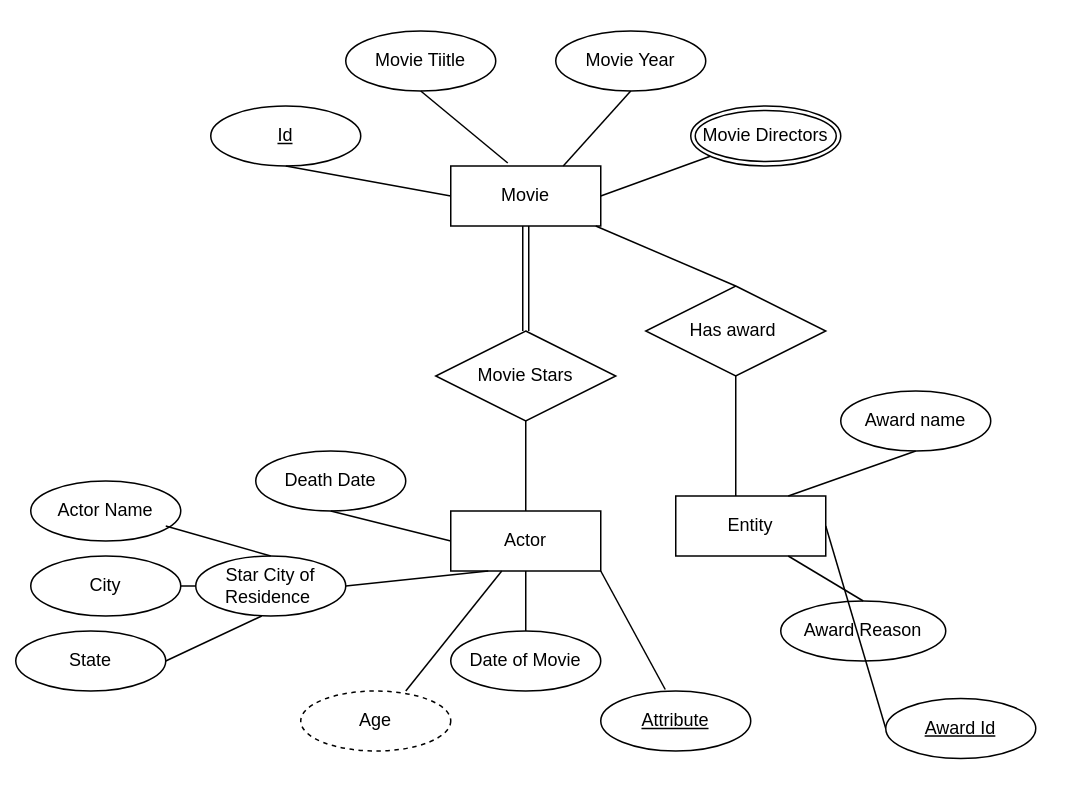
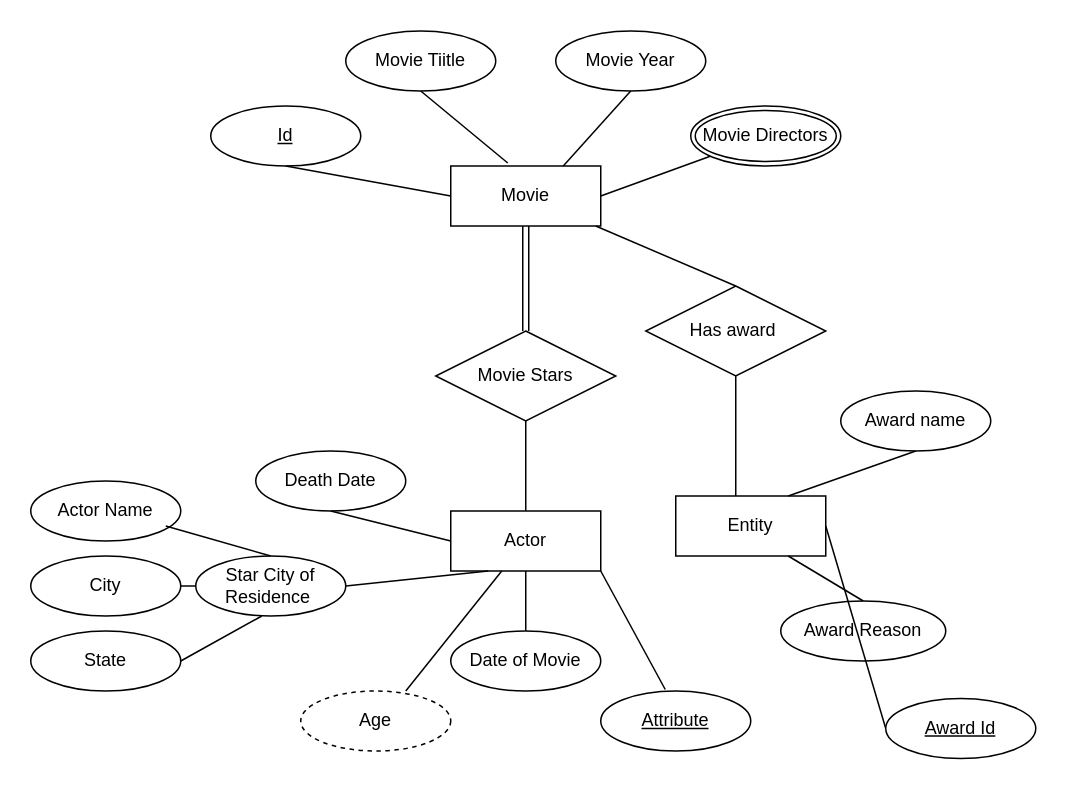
node "State": moved (91, 661) -> (106, 661)
